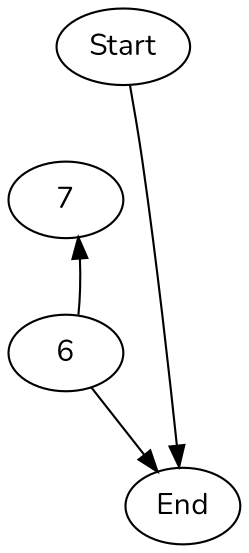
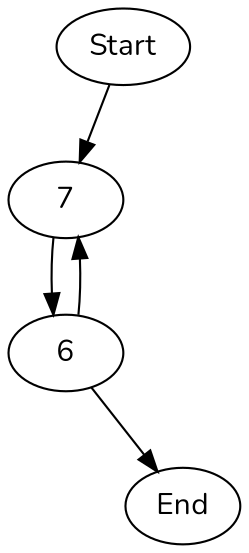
edge "7" -> "6": added
edge "Start" -> "End": now "Start" -> "7"
